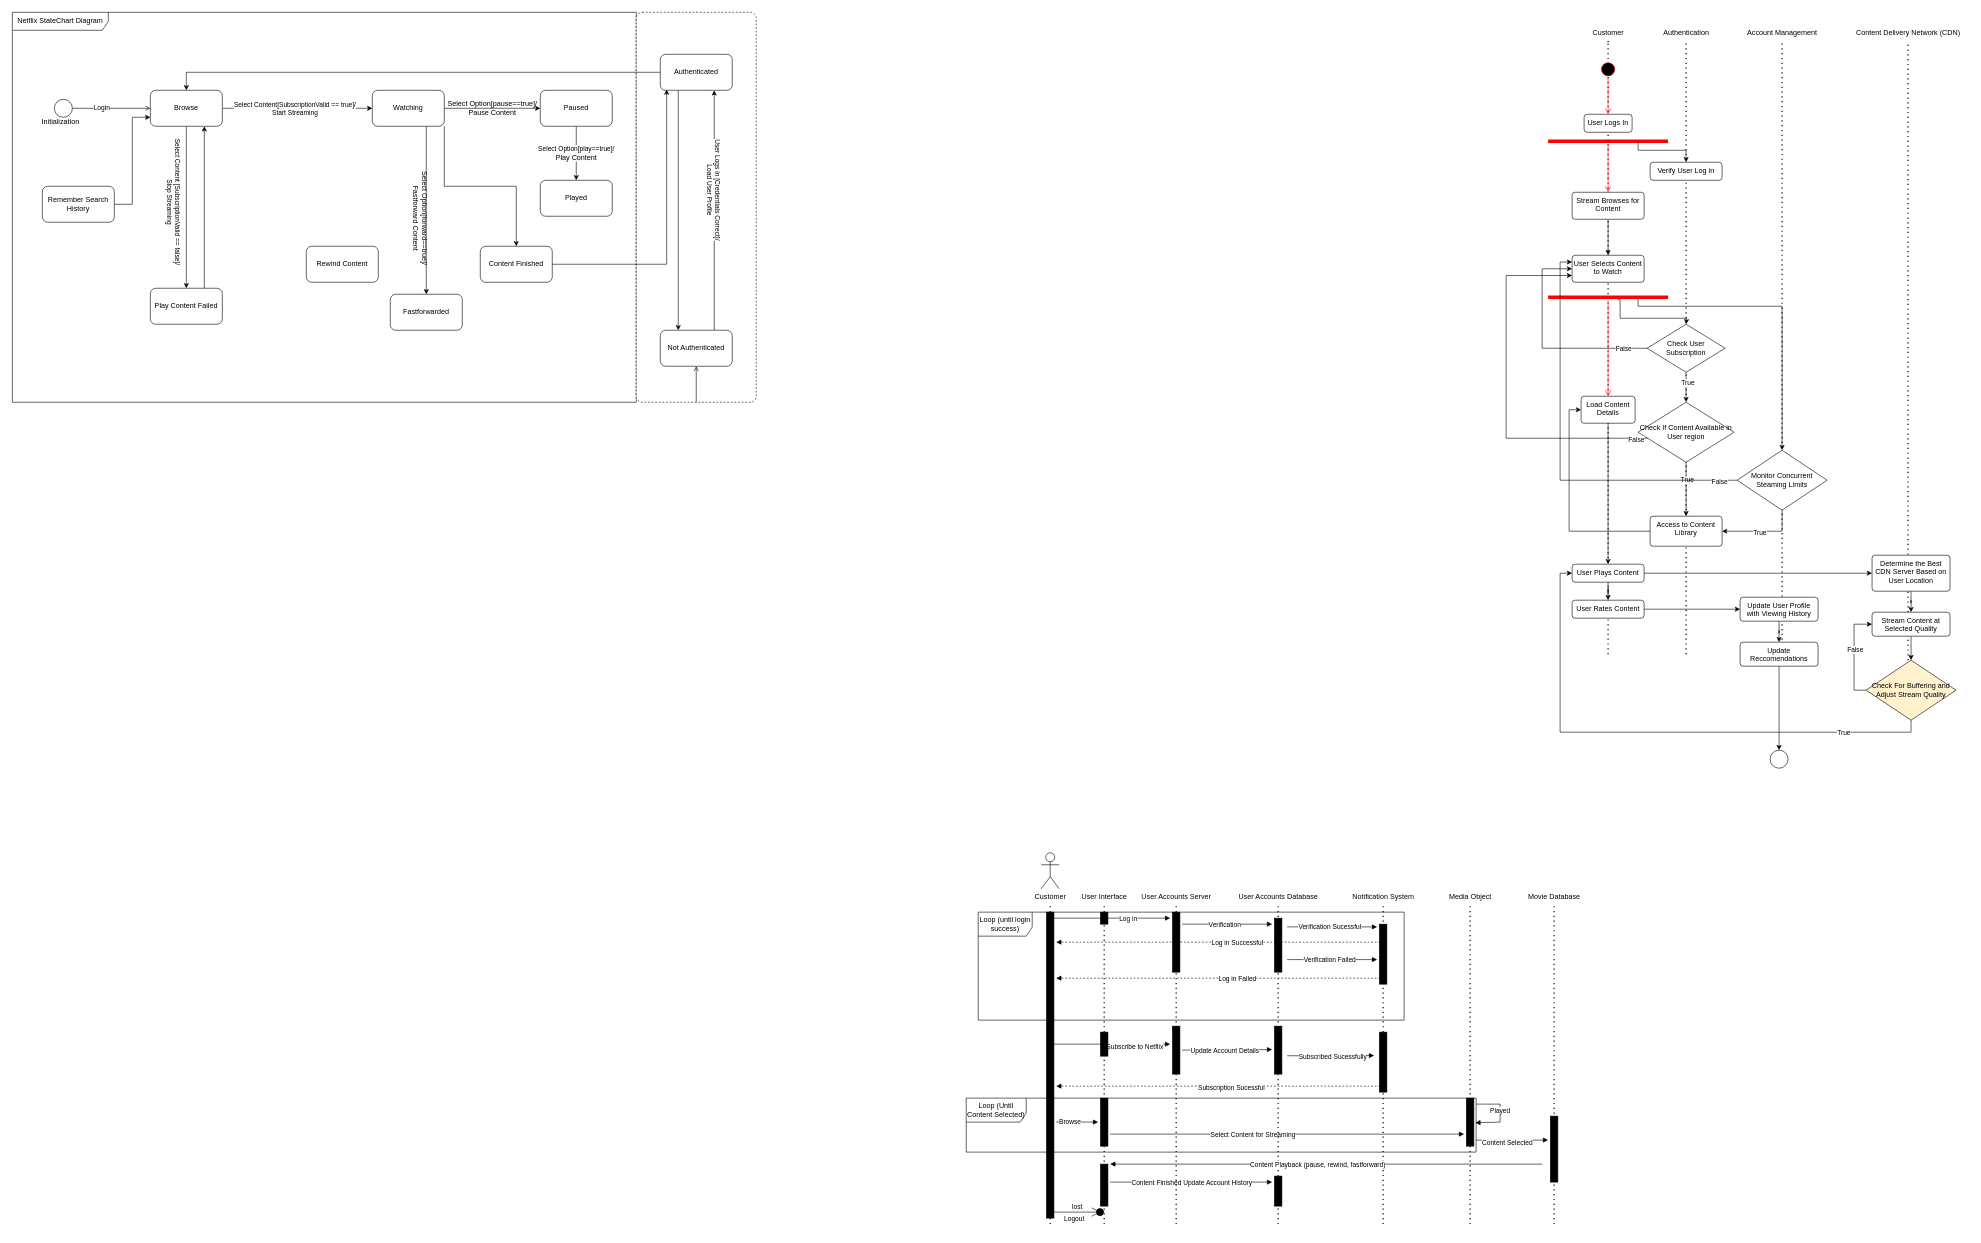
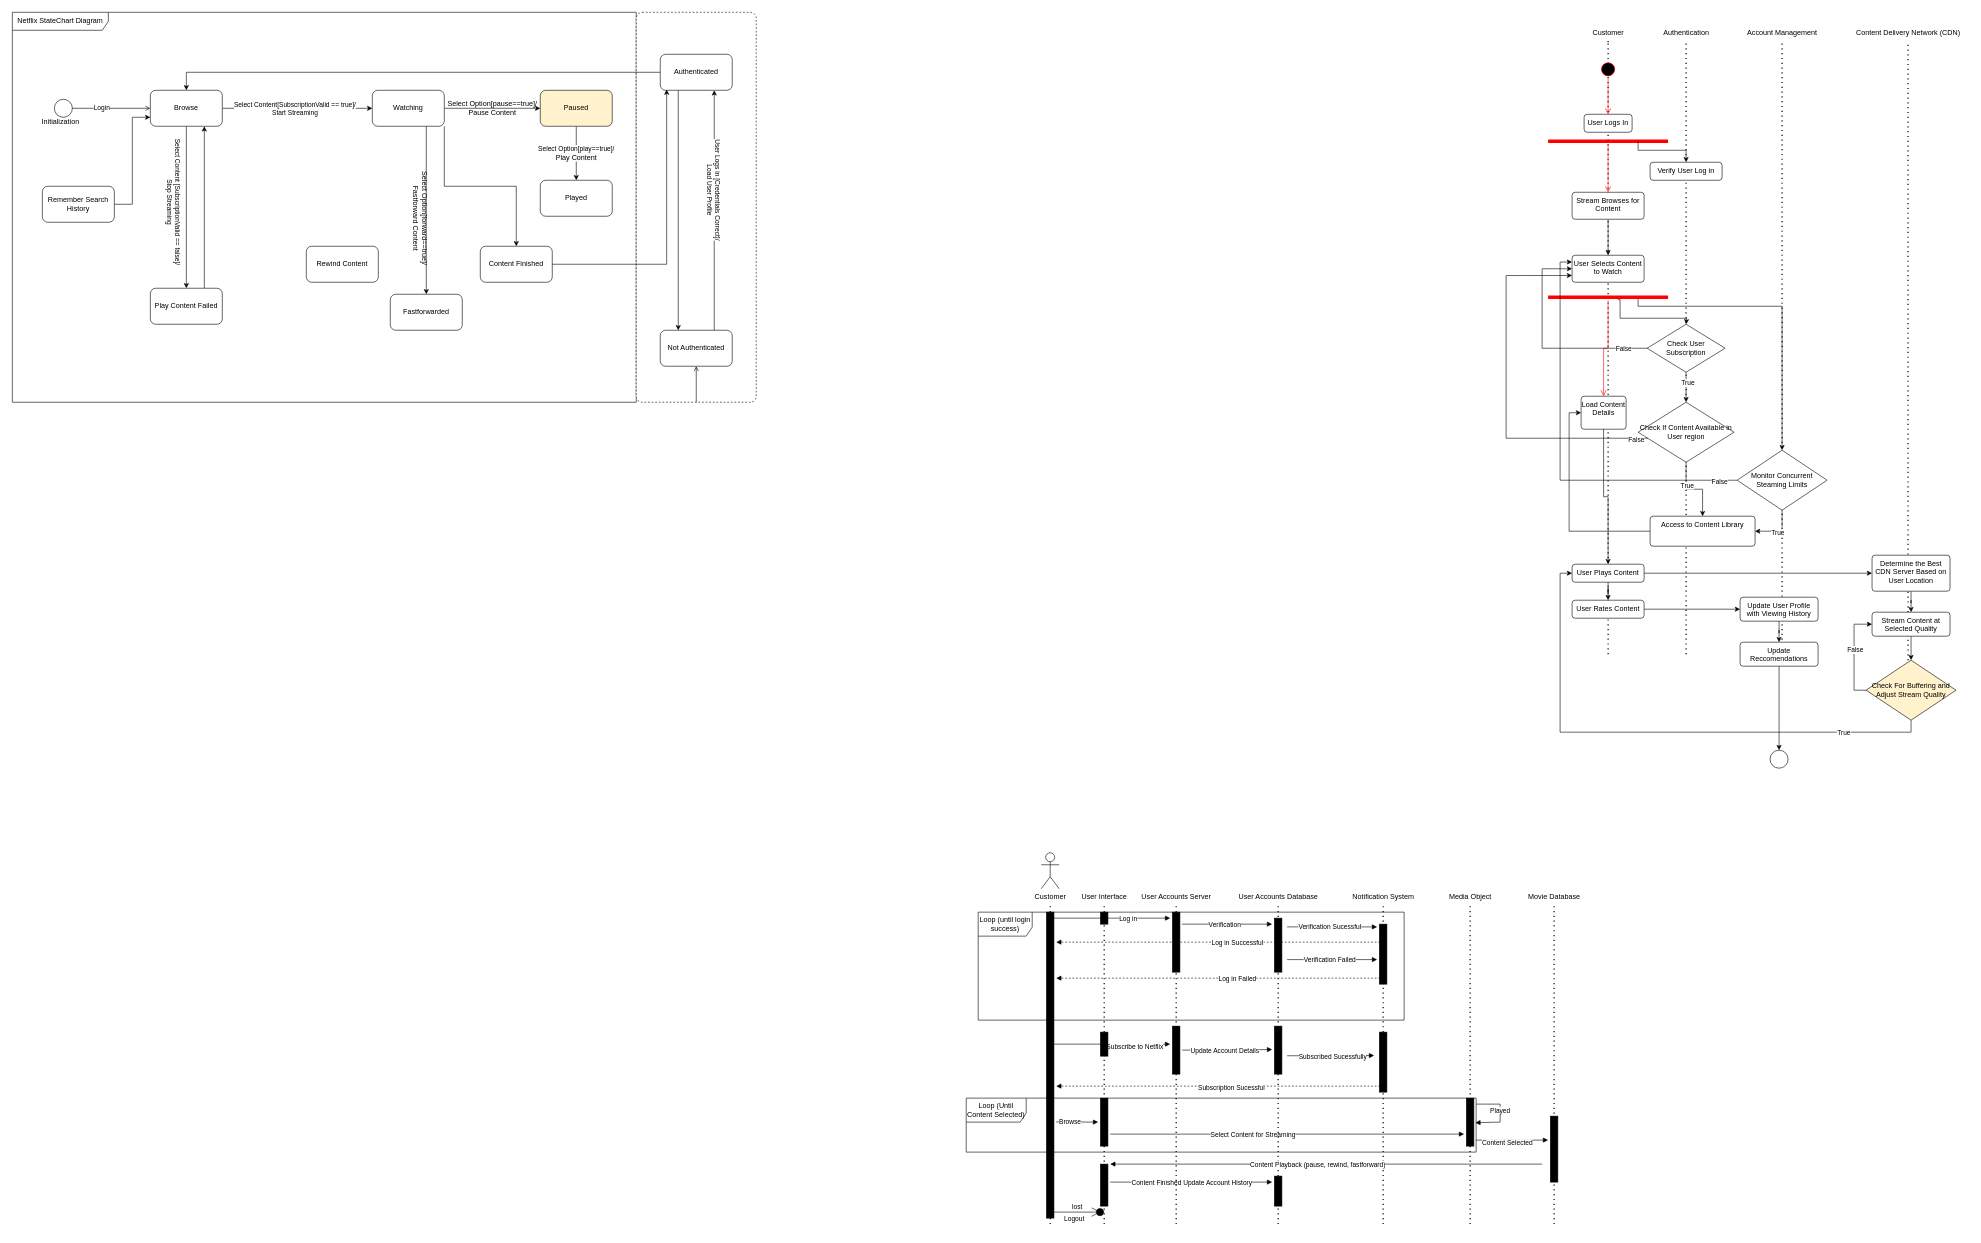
node "Paused": fillcolor #ffffff -> #fff2cc
node "Load Content Details": size 54x27 -> 45x33
node "Access to Content Library": size 72x30 -> 105x30
